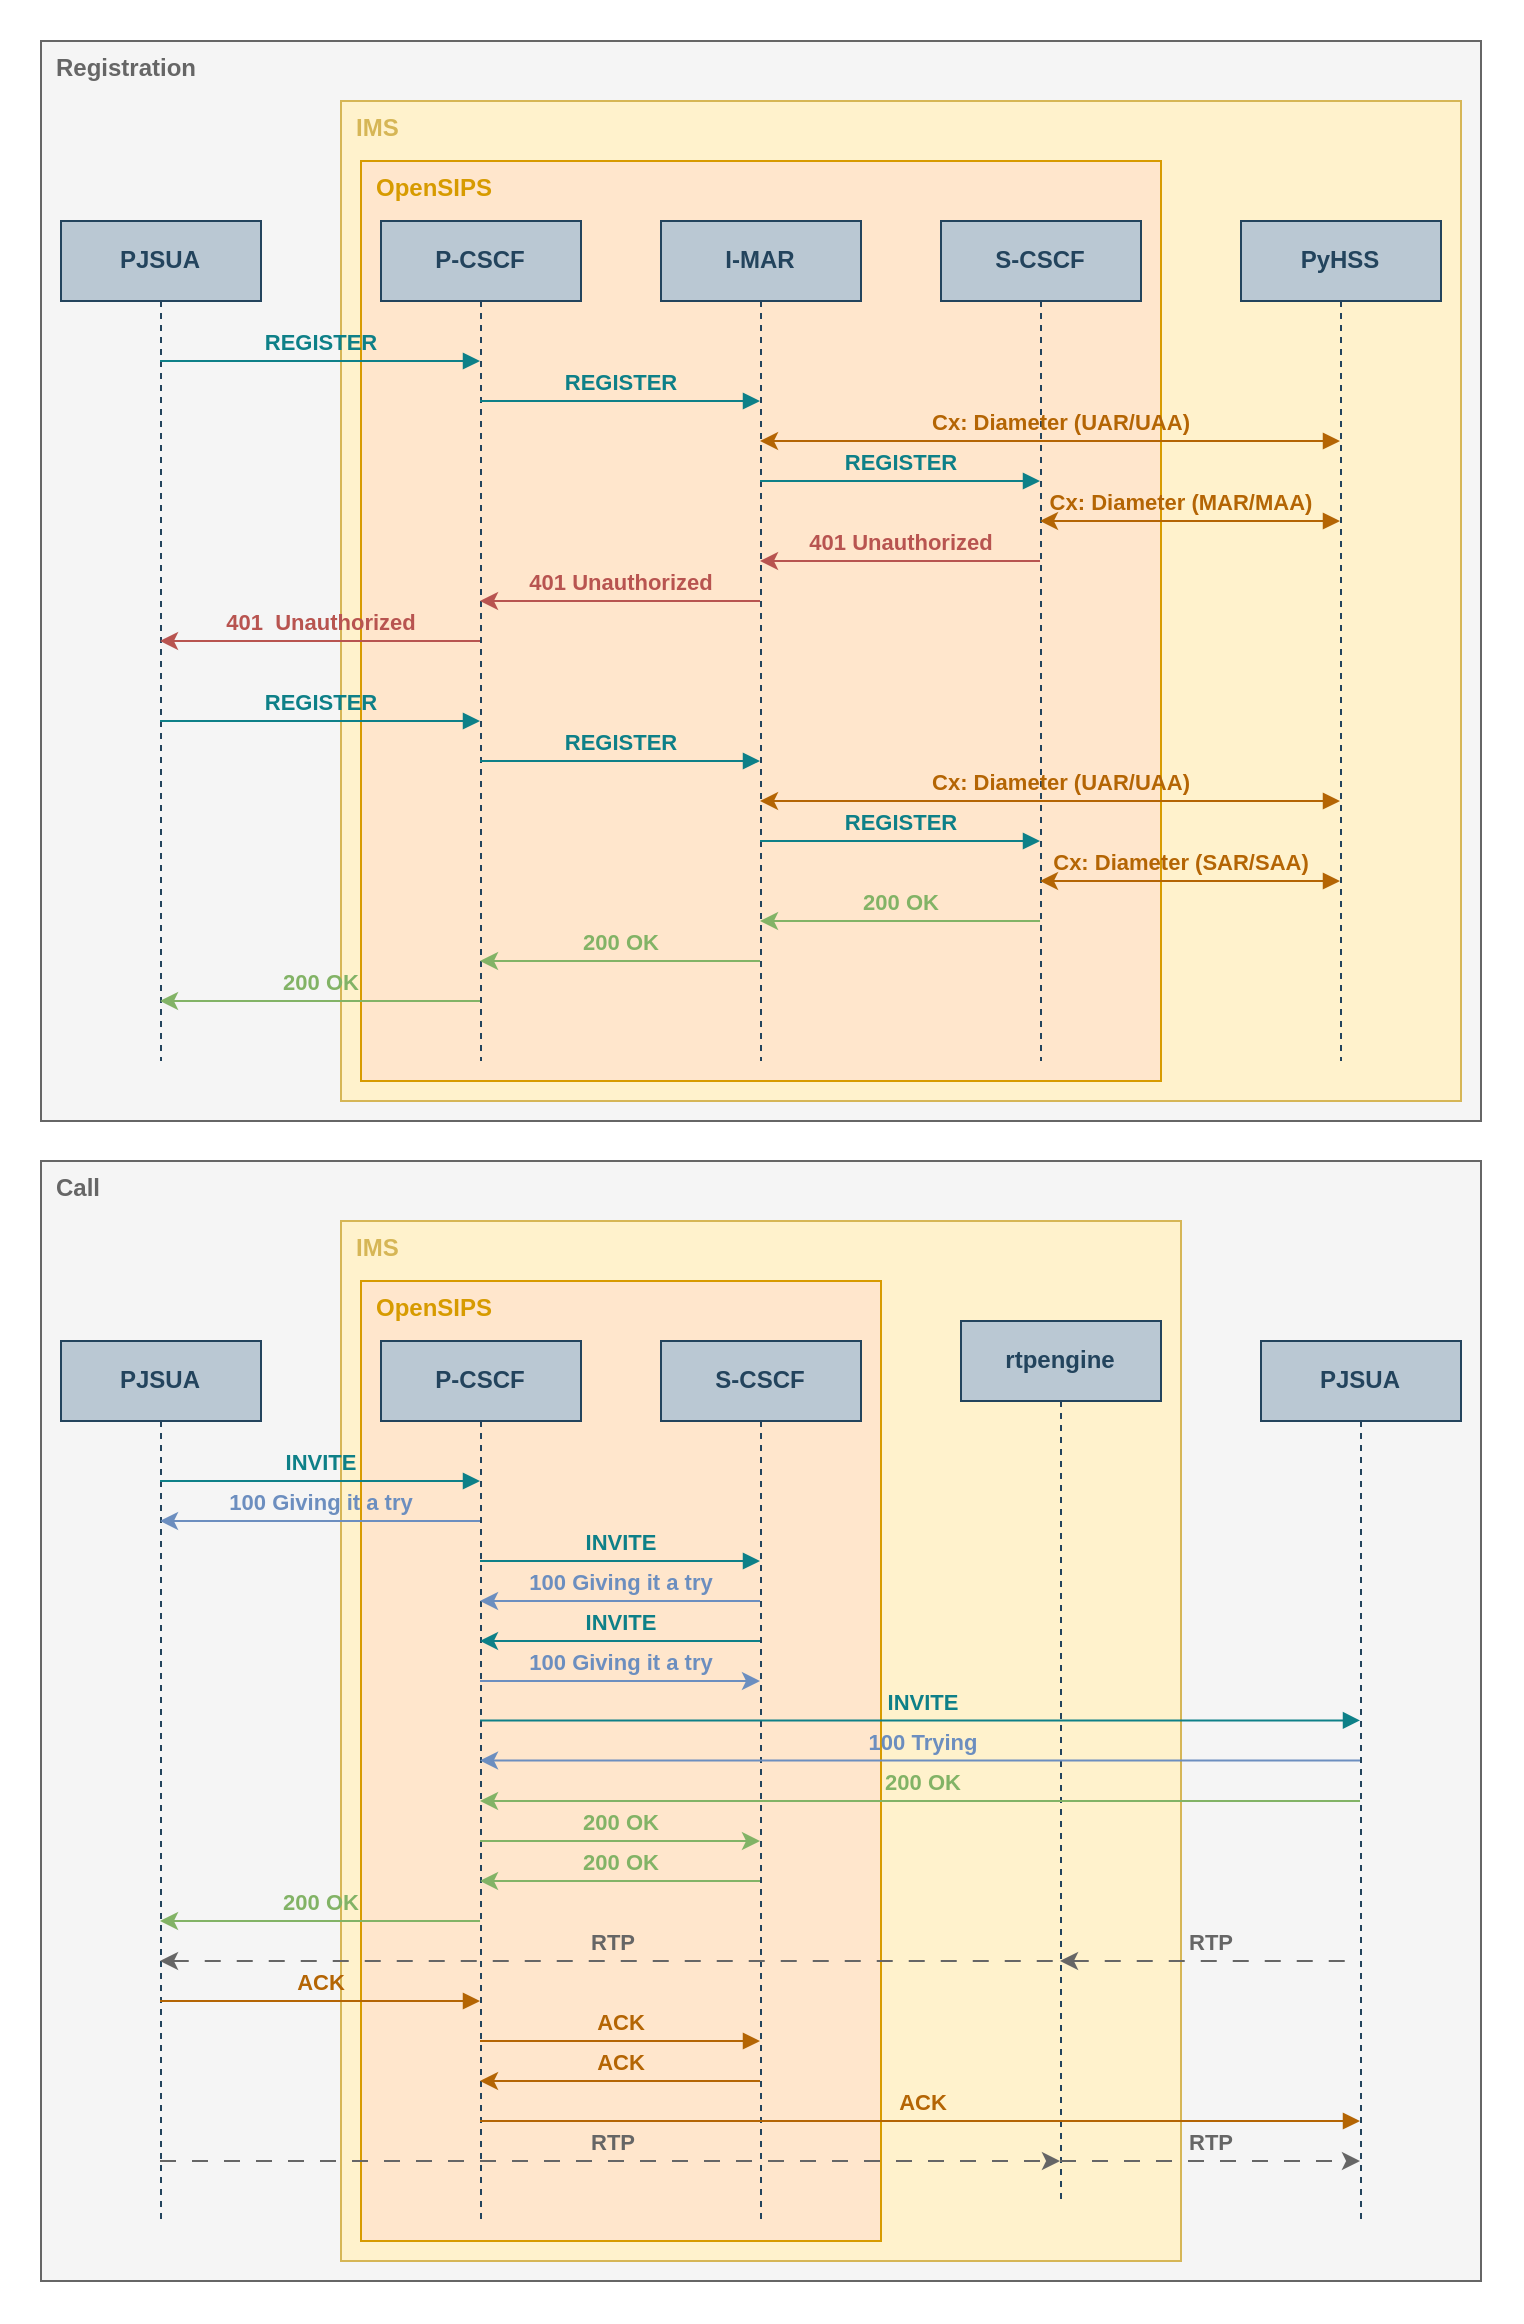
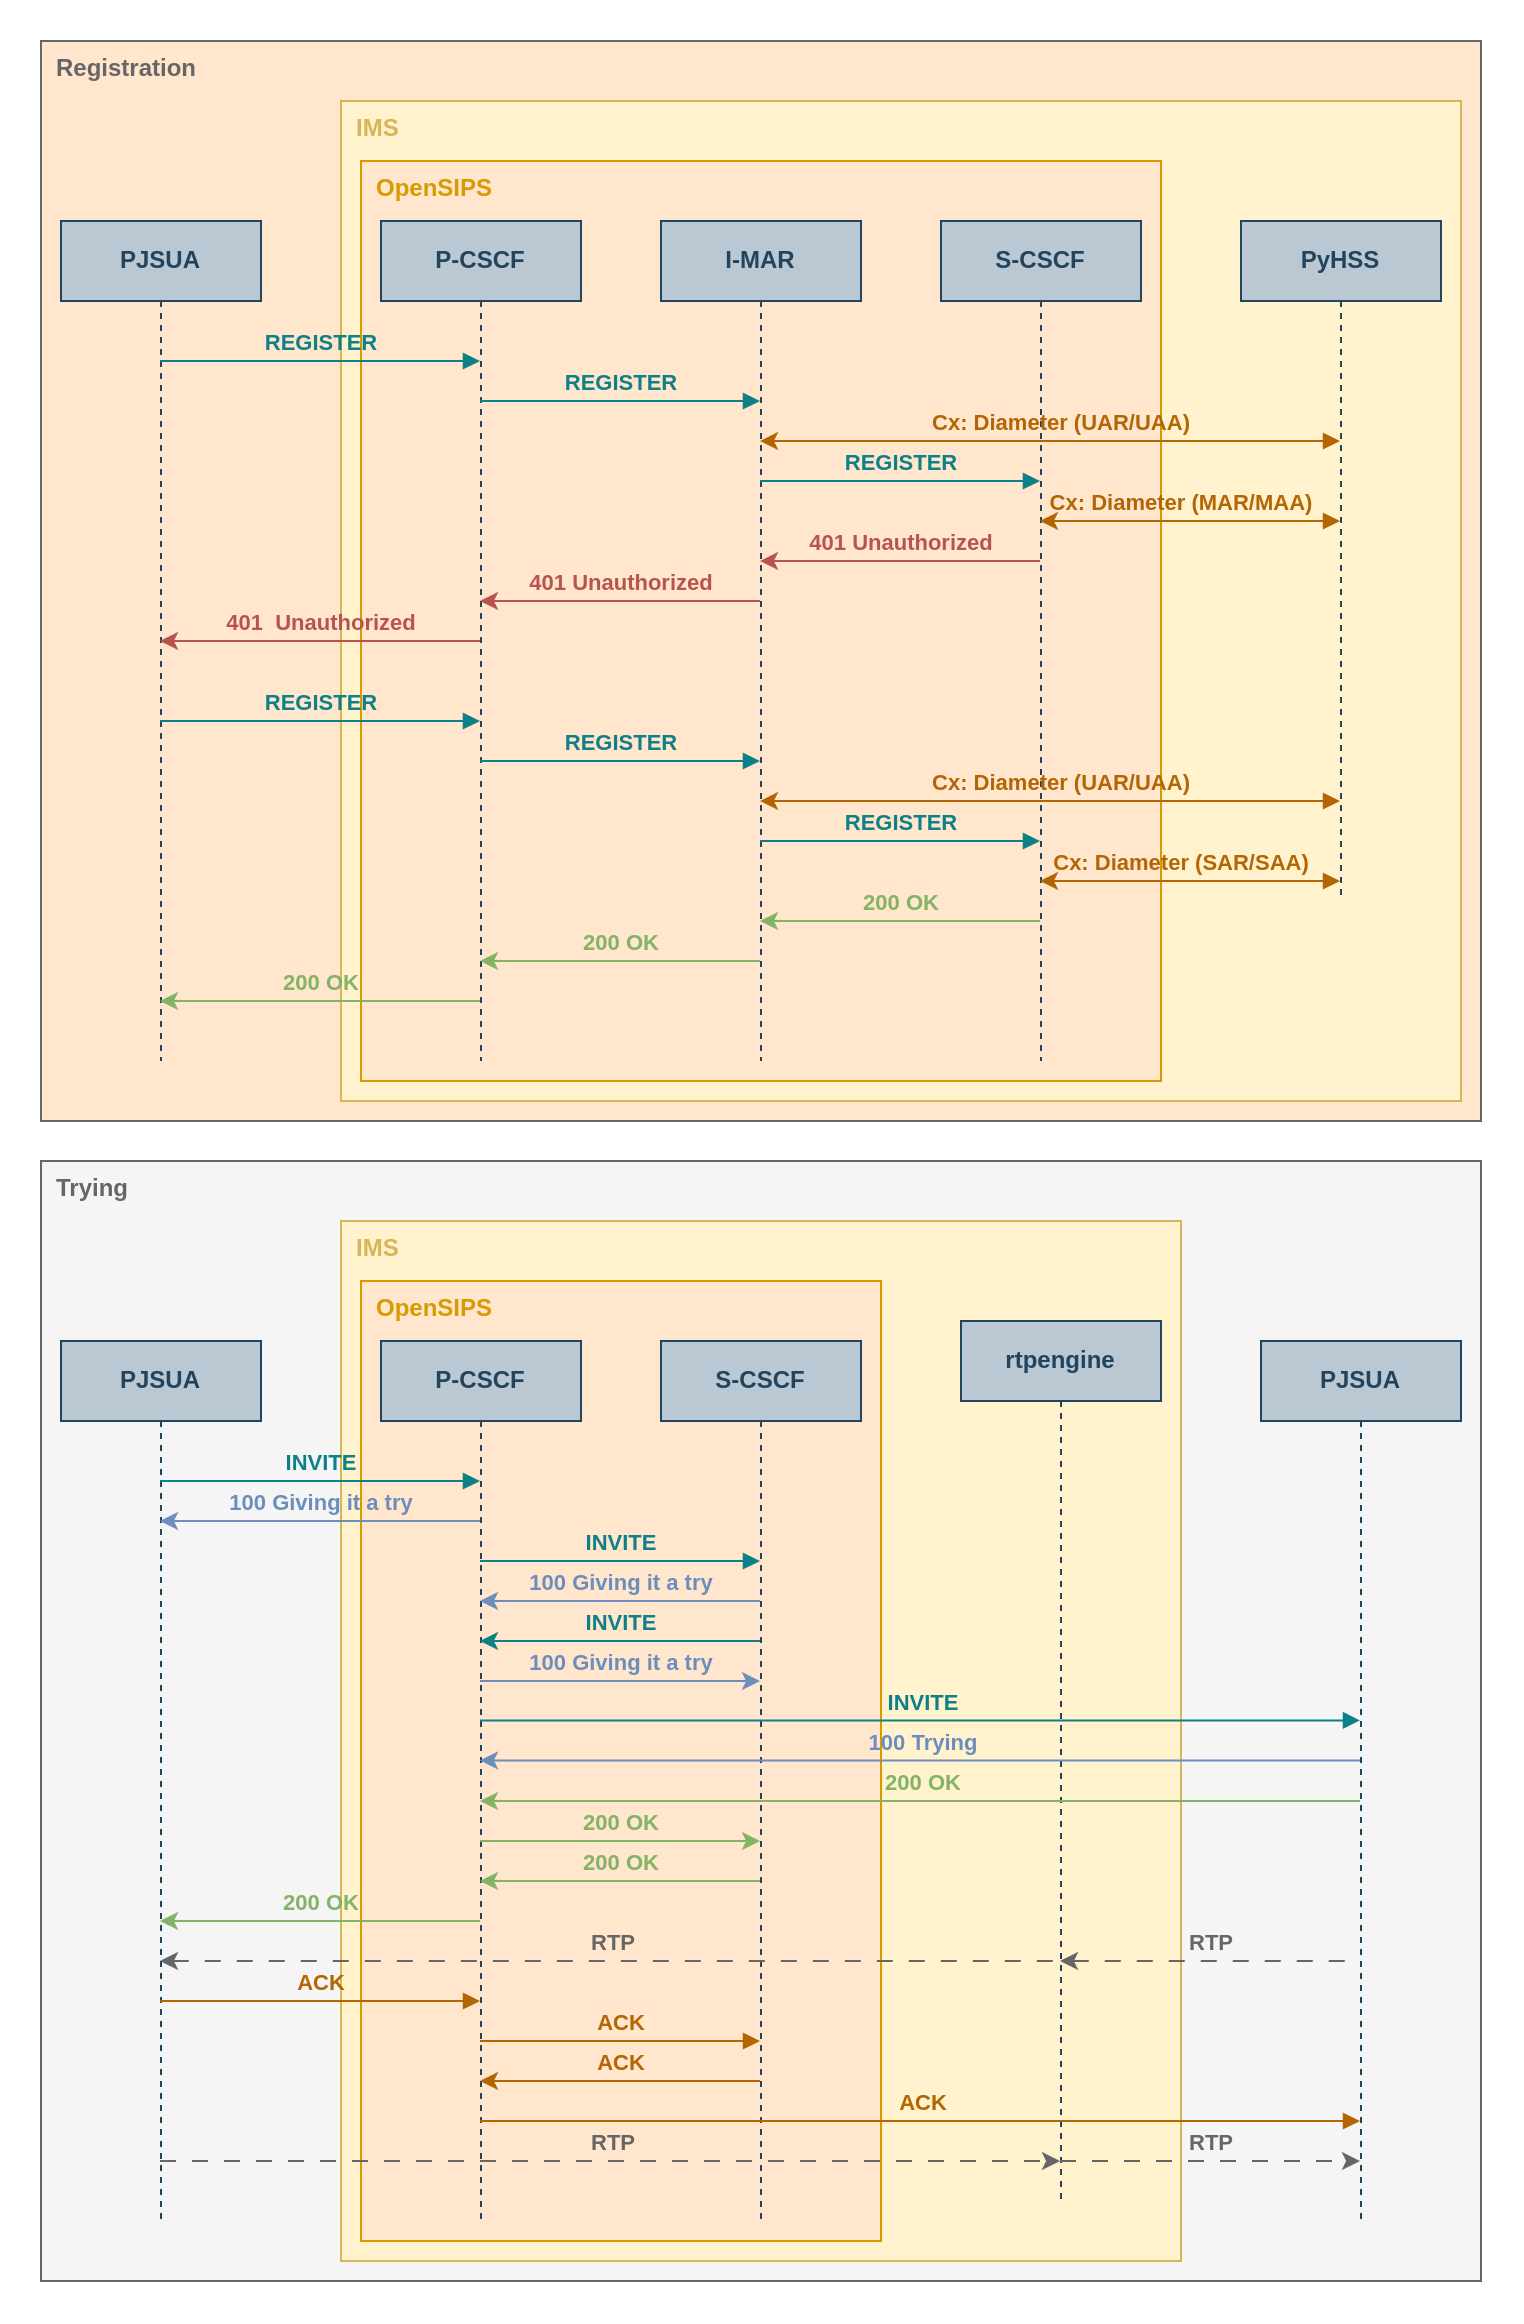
node "Registration": fillcolor #f5f5f5 -> #ffe6cc
node "PyHSS": size 200x840 -> 200x680
node "Call": label "Call" -> "Trying"
